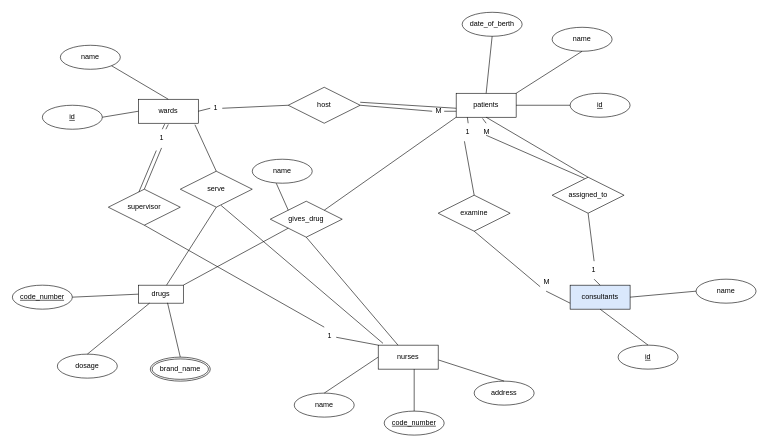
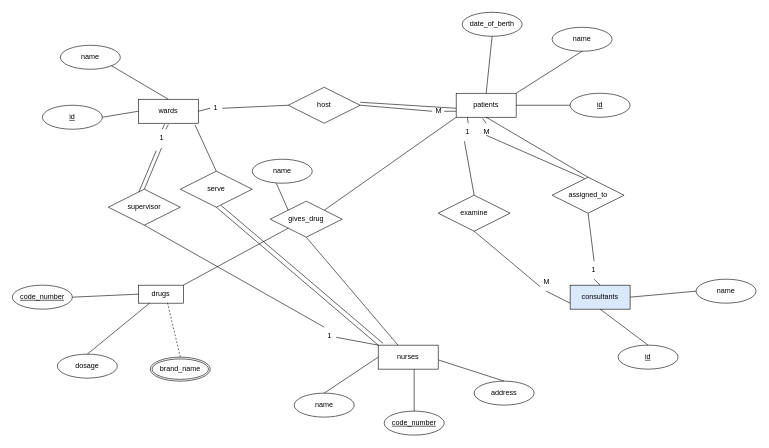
edge "serve" -- "drugs": now "serve" -- "nurses"
edge "drugs" -- "brand_name": style solid -> dashed
